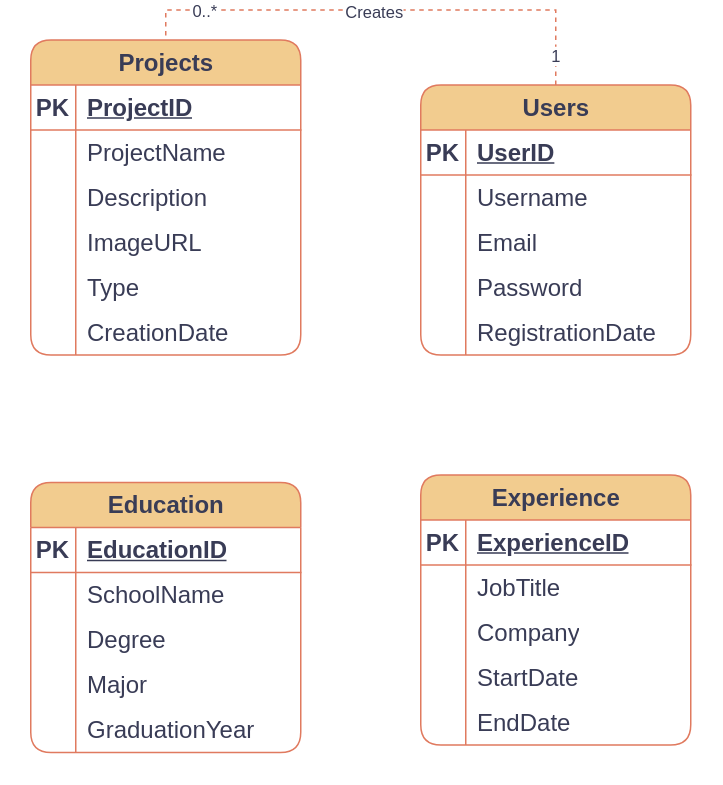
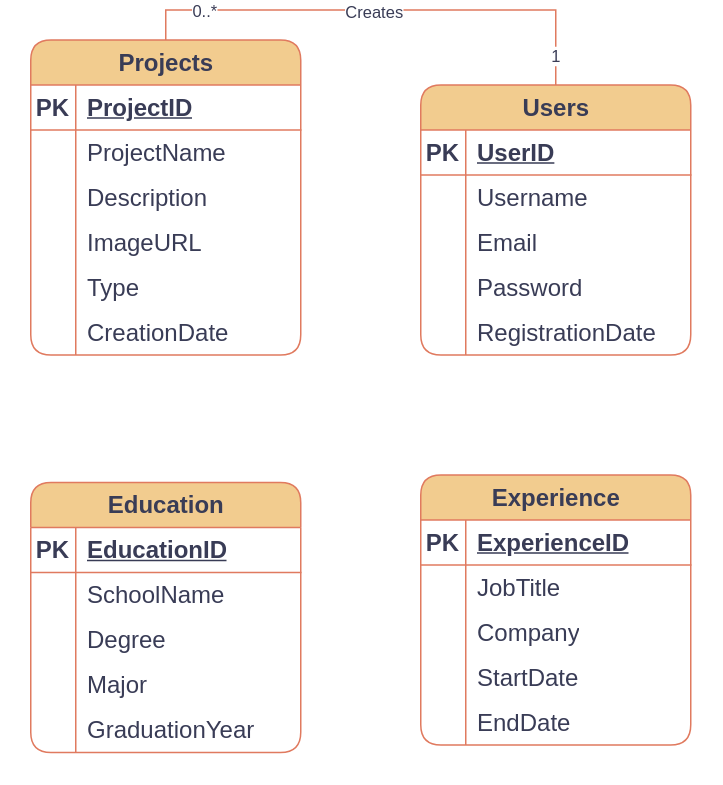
edge "Projects" -- "Users": style dashed -> solid
